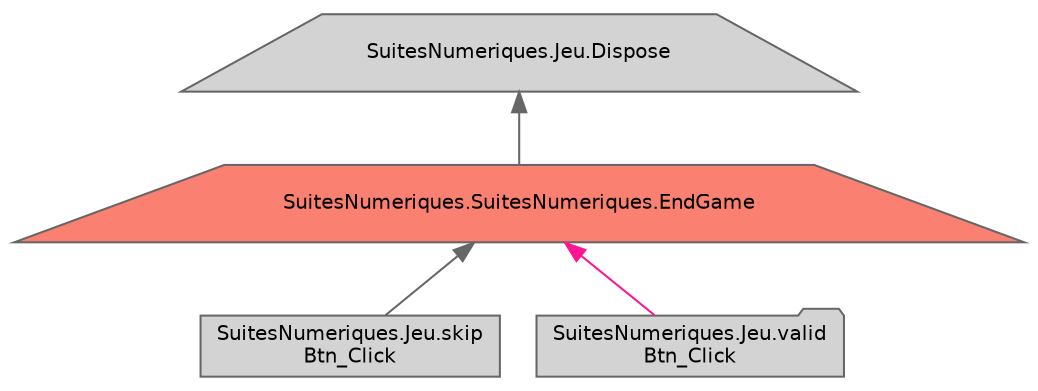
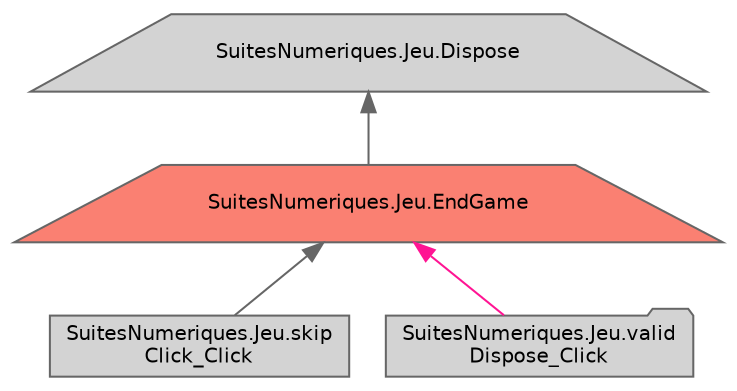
node "SuitesNumeriques.SuitesNumeriques.EndGame": label "SuitesNumeriques.SuitesNumeriques.EndGame" -> "SuitesNumeriques.Jeu.EndGame"
node "SuitesNumeriques.Jeu.skip Btn_Click": label "SuitesNumeriques.Jeu.skip Btn_Click" -> "SuitesNumeriques.Jeu.skip Click_Click"
node "SuitesNumeriques.Jeu.valid Btn_Click": label "SuitesNumeriques.Jeu.valid Btn_Click" -> "SuitesNumeriques.Jeu.valid Dispose_Click"
